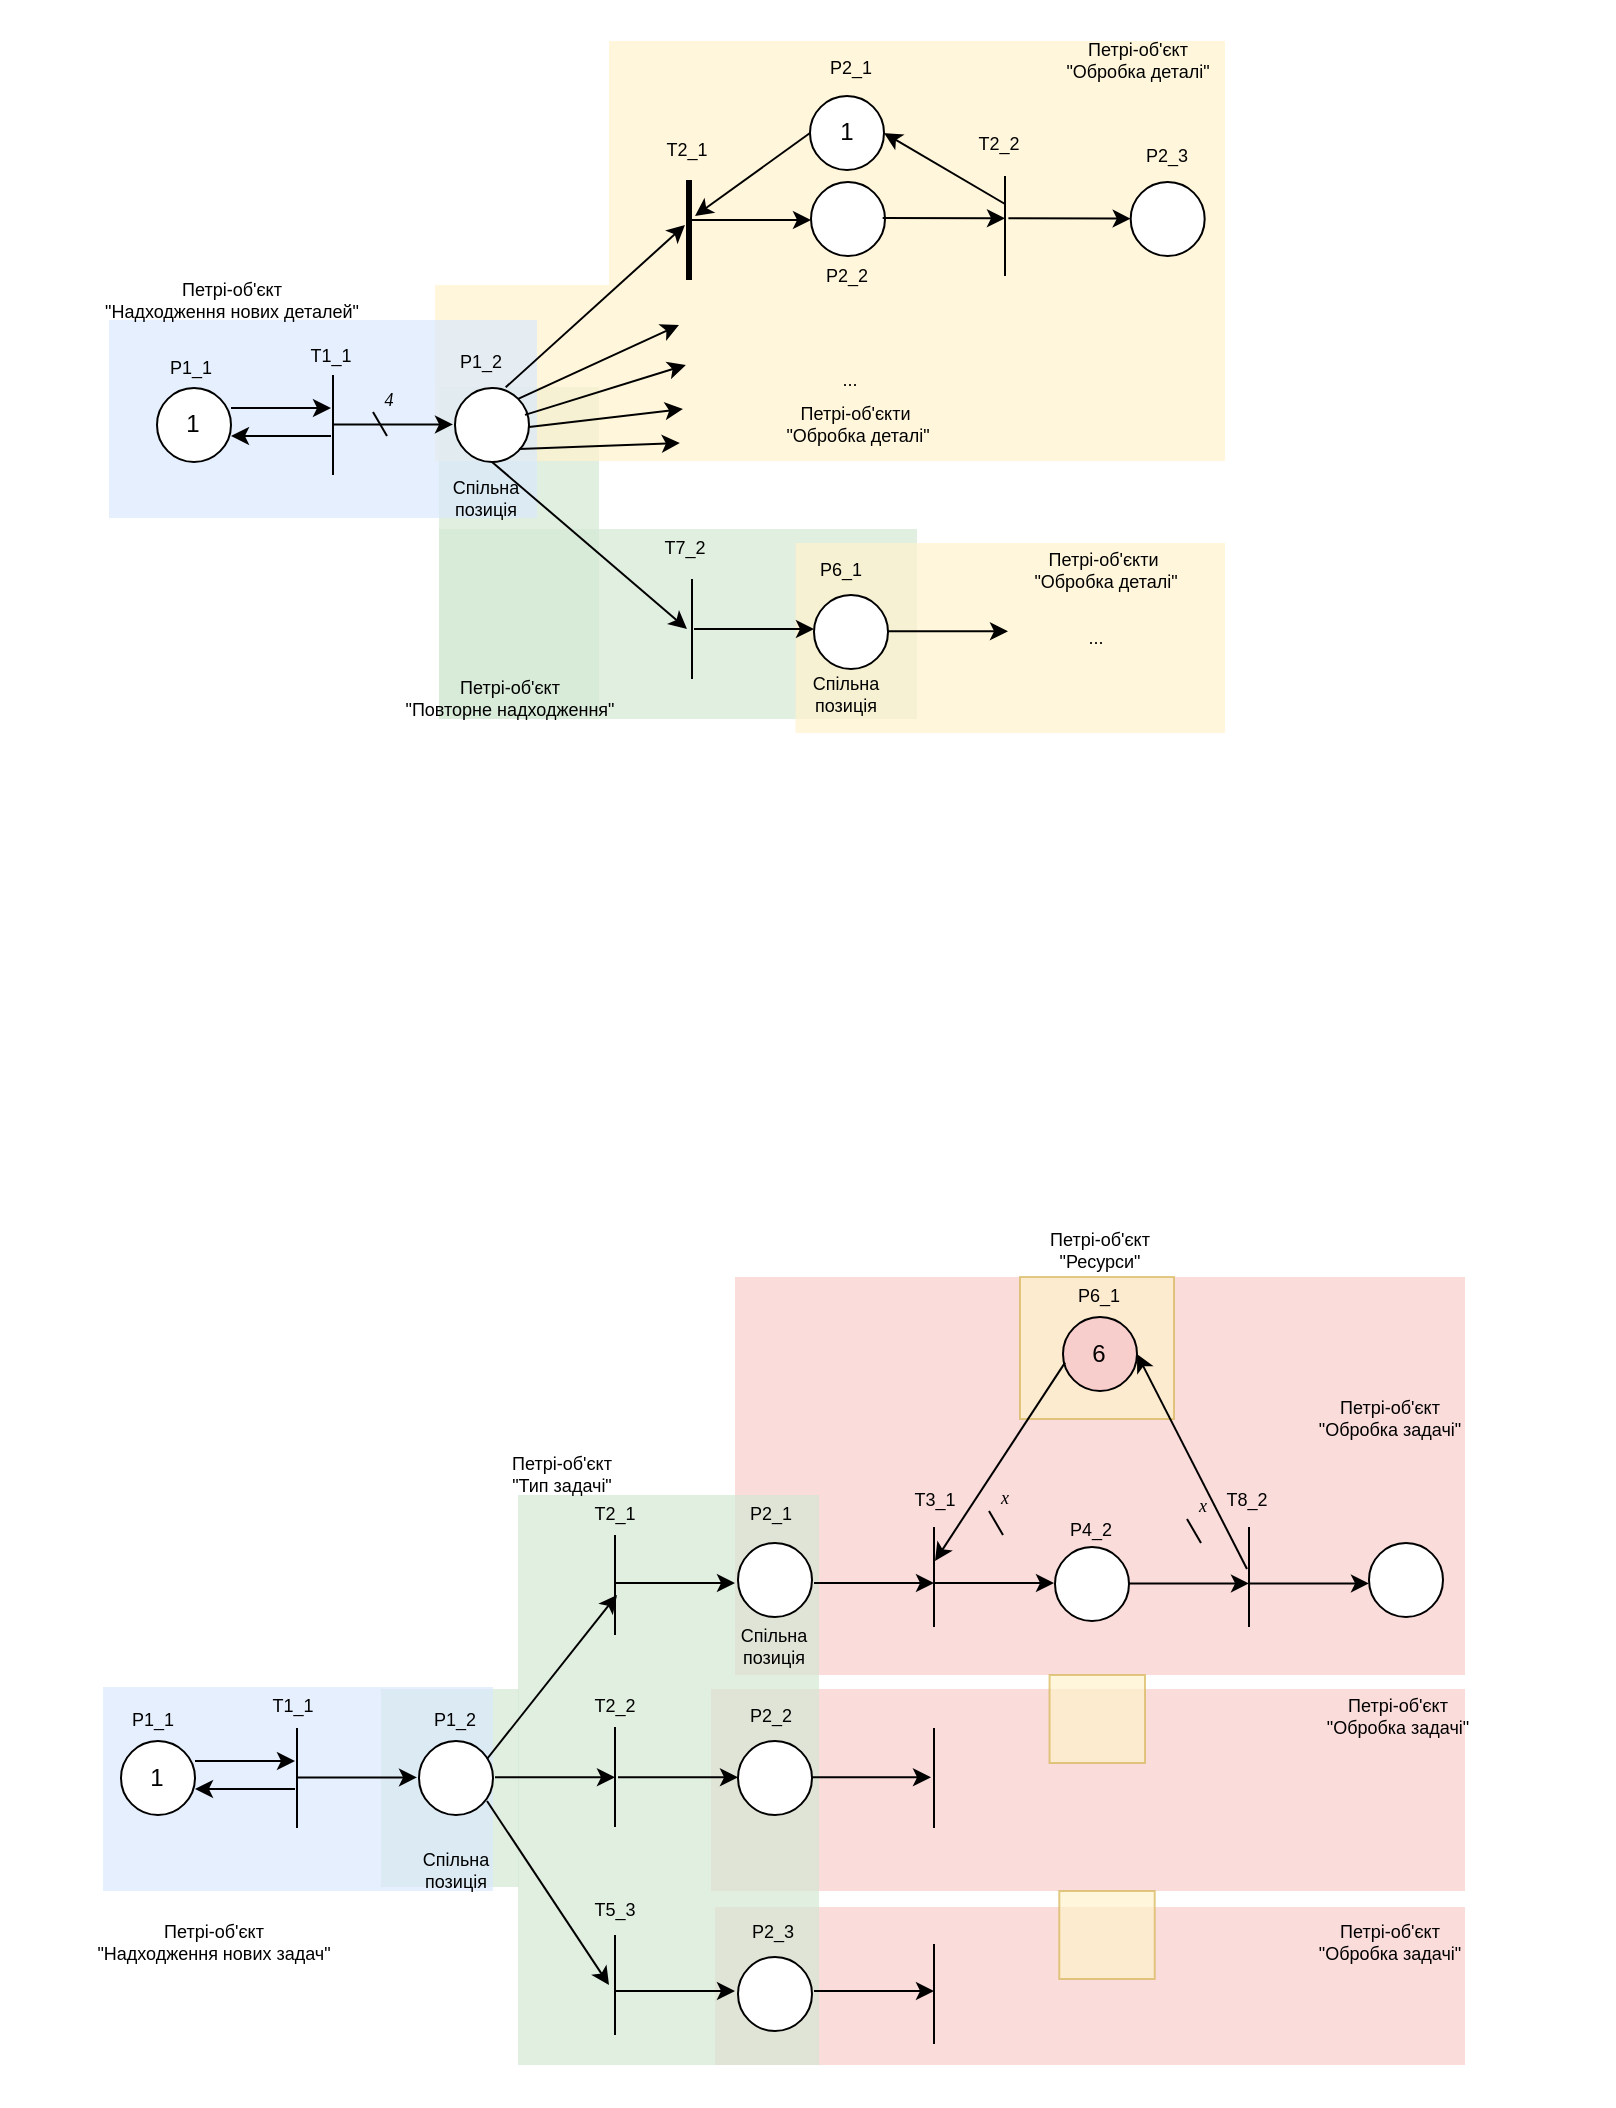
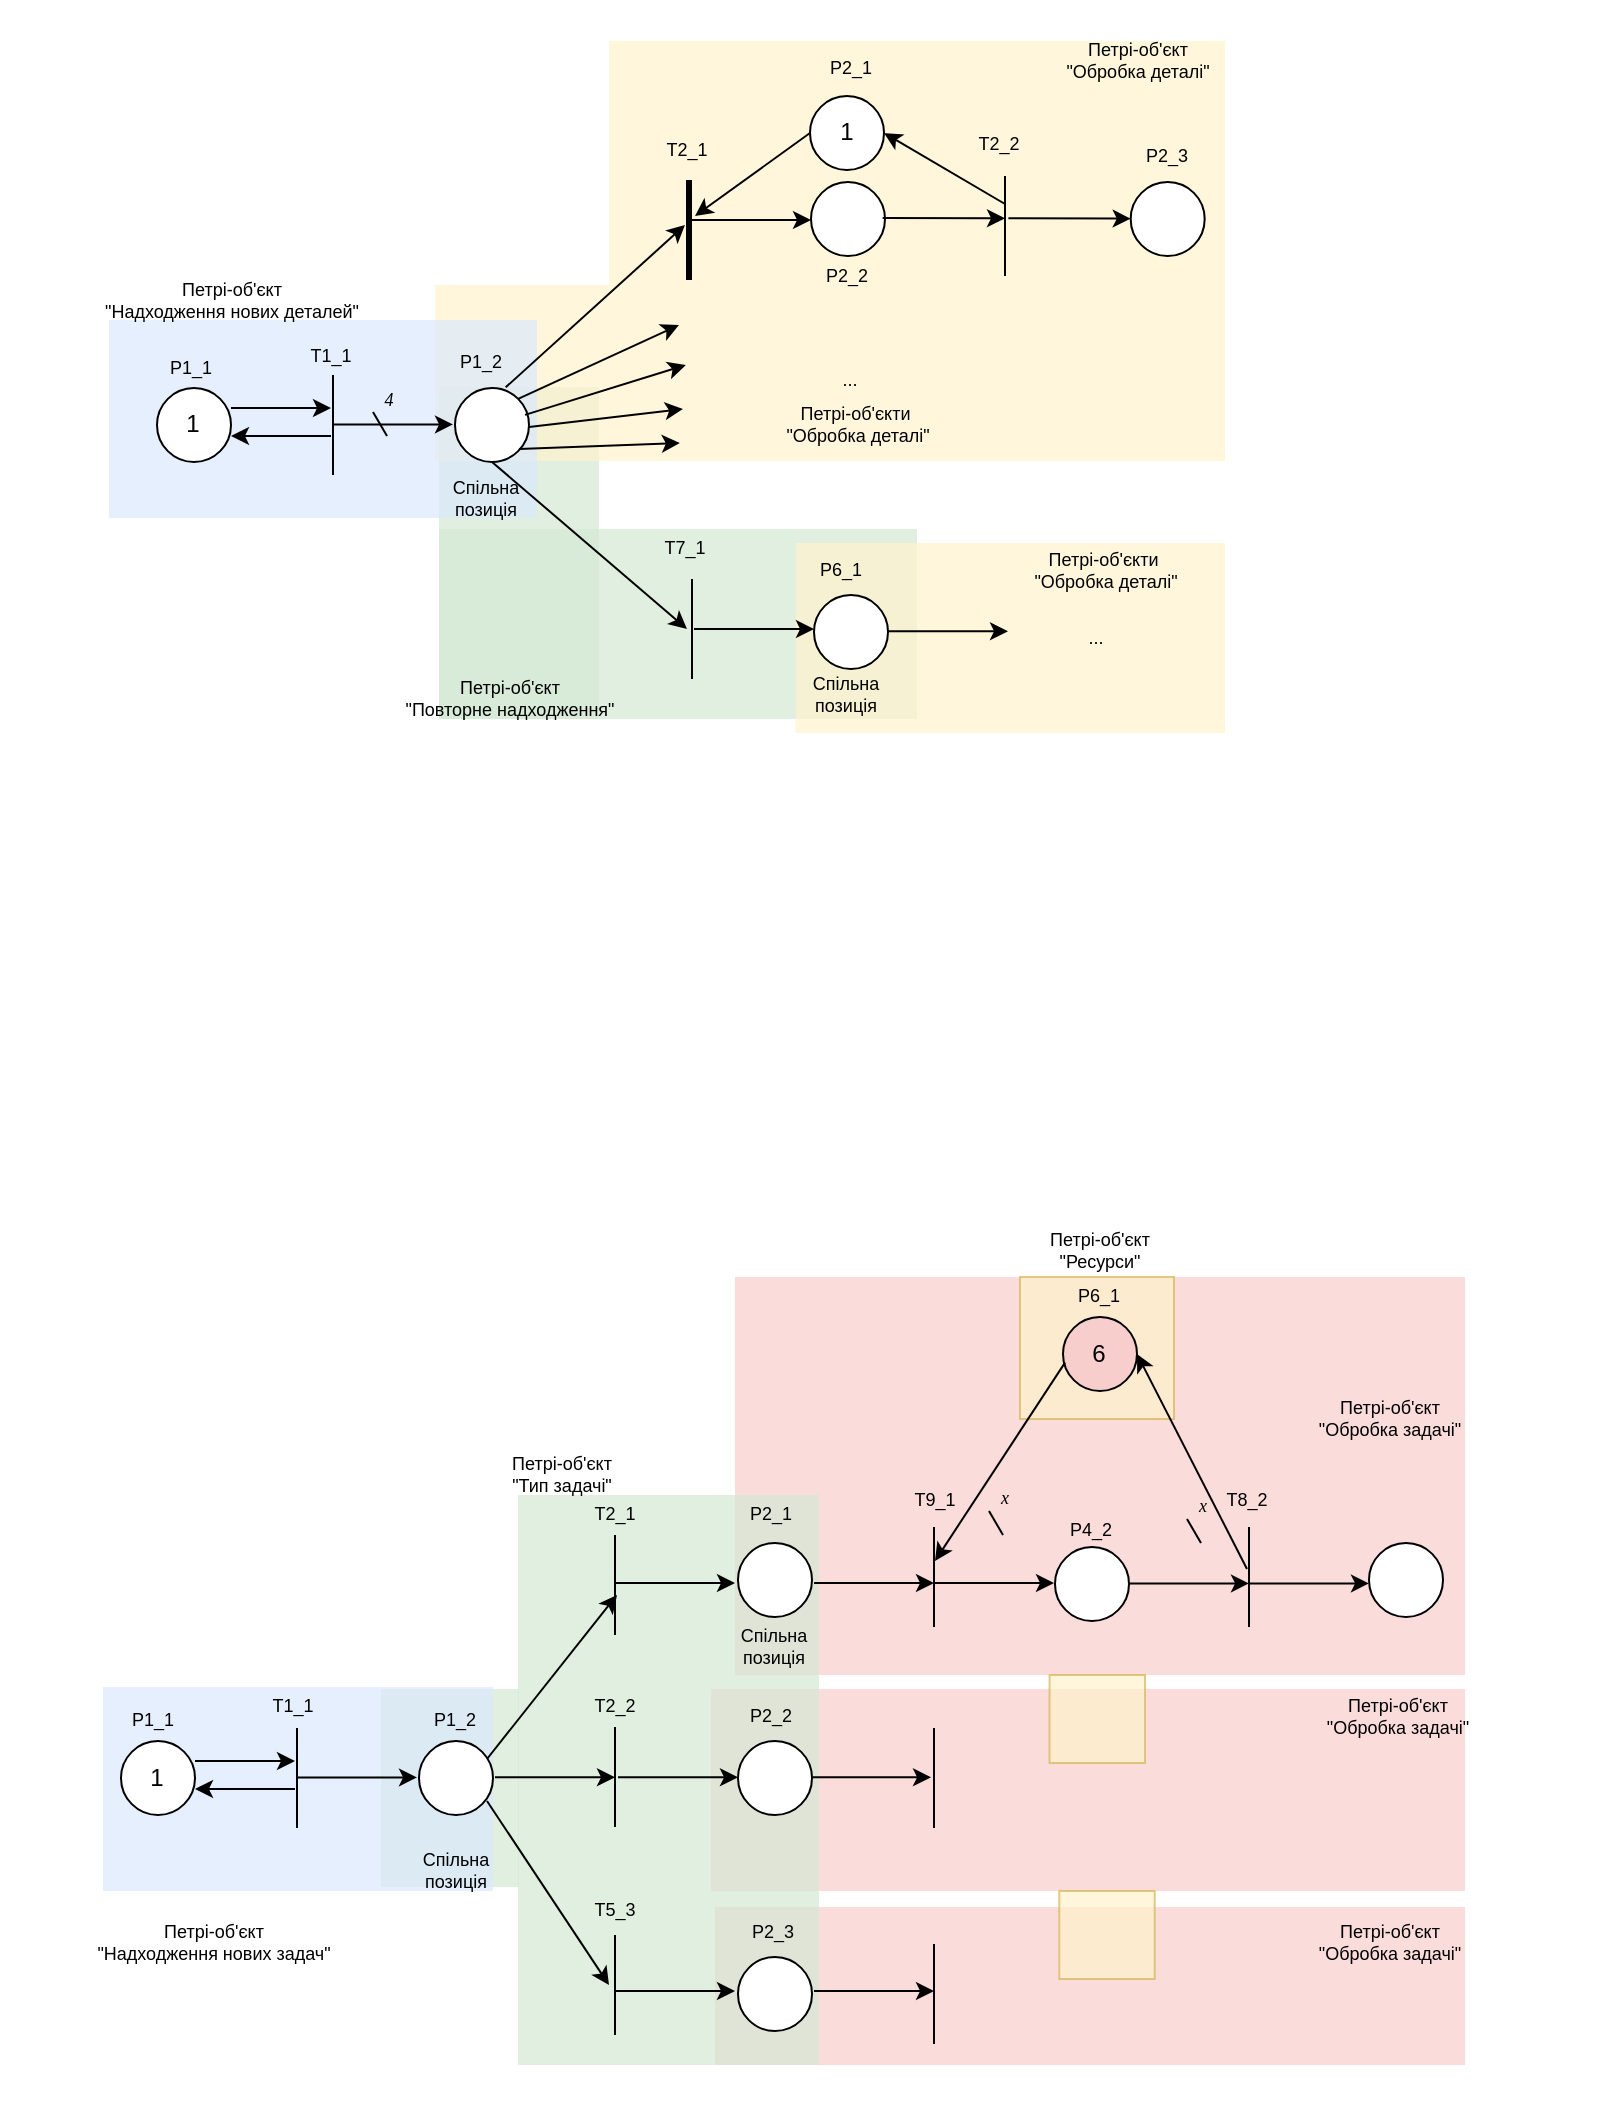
node "T7_2": label "T7_2" -> "T7_1"
node "T3_1": label "T3_1" -> "T9_1"
